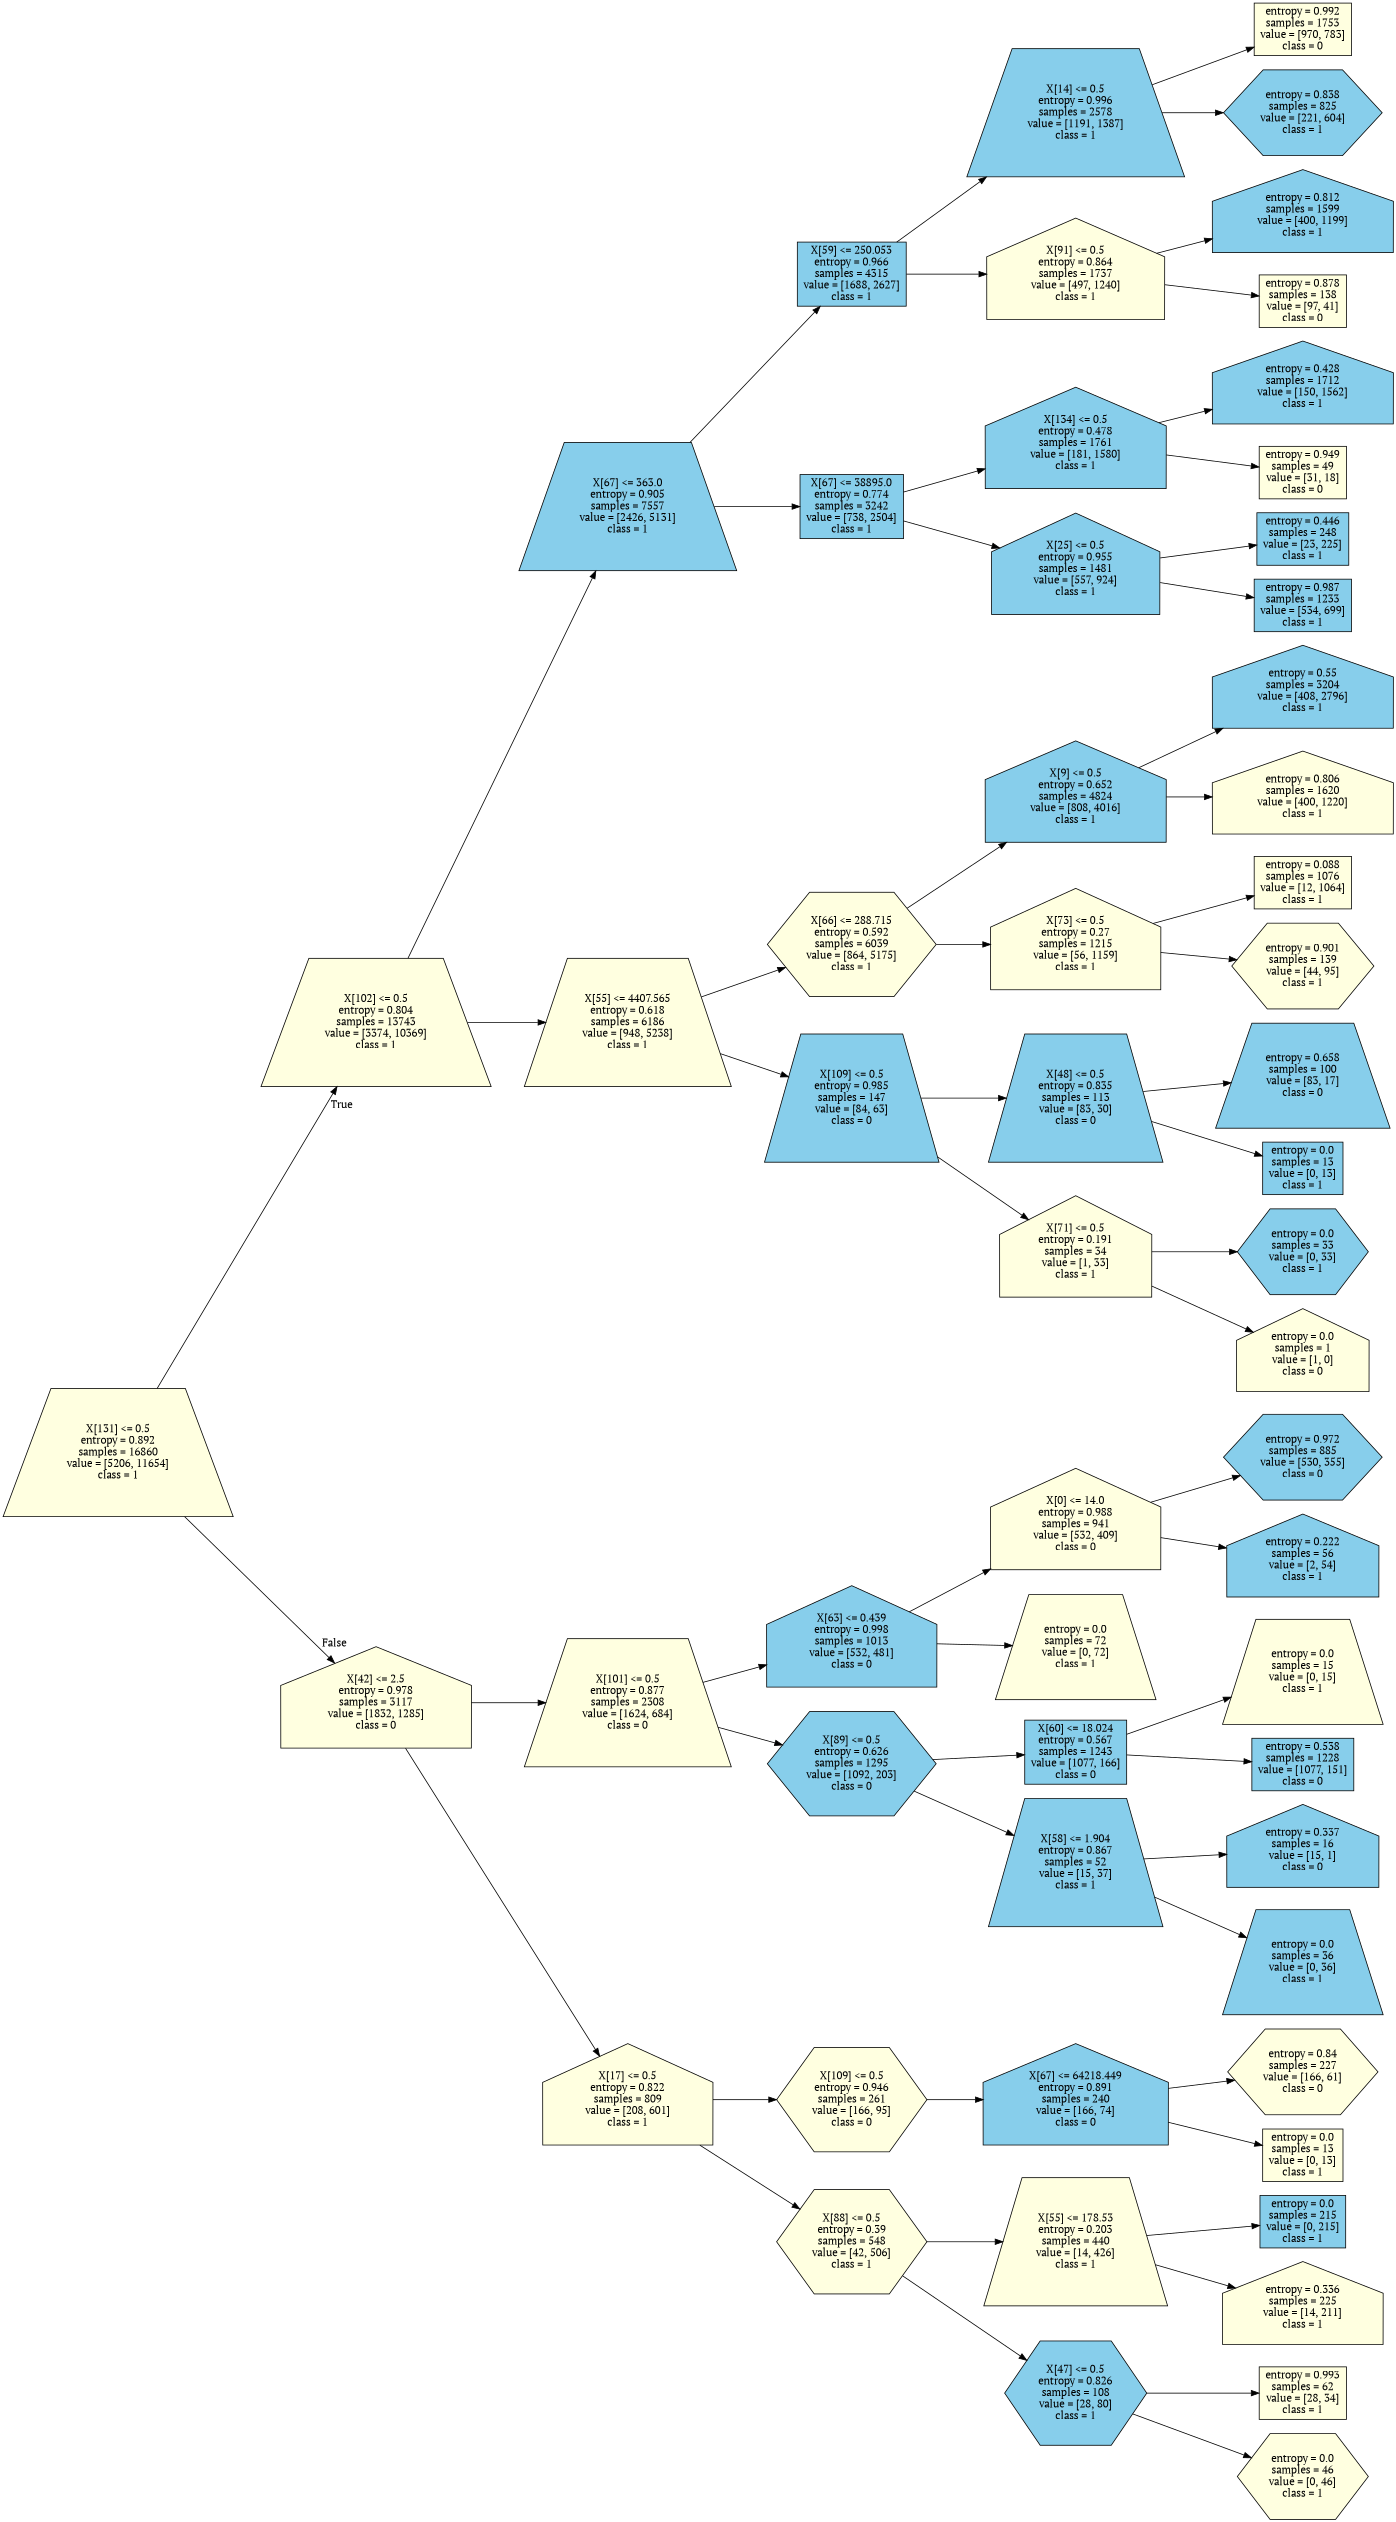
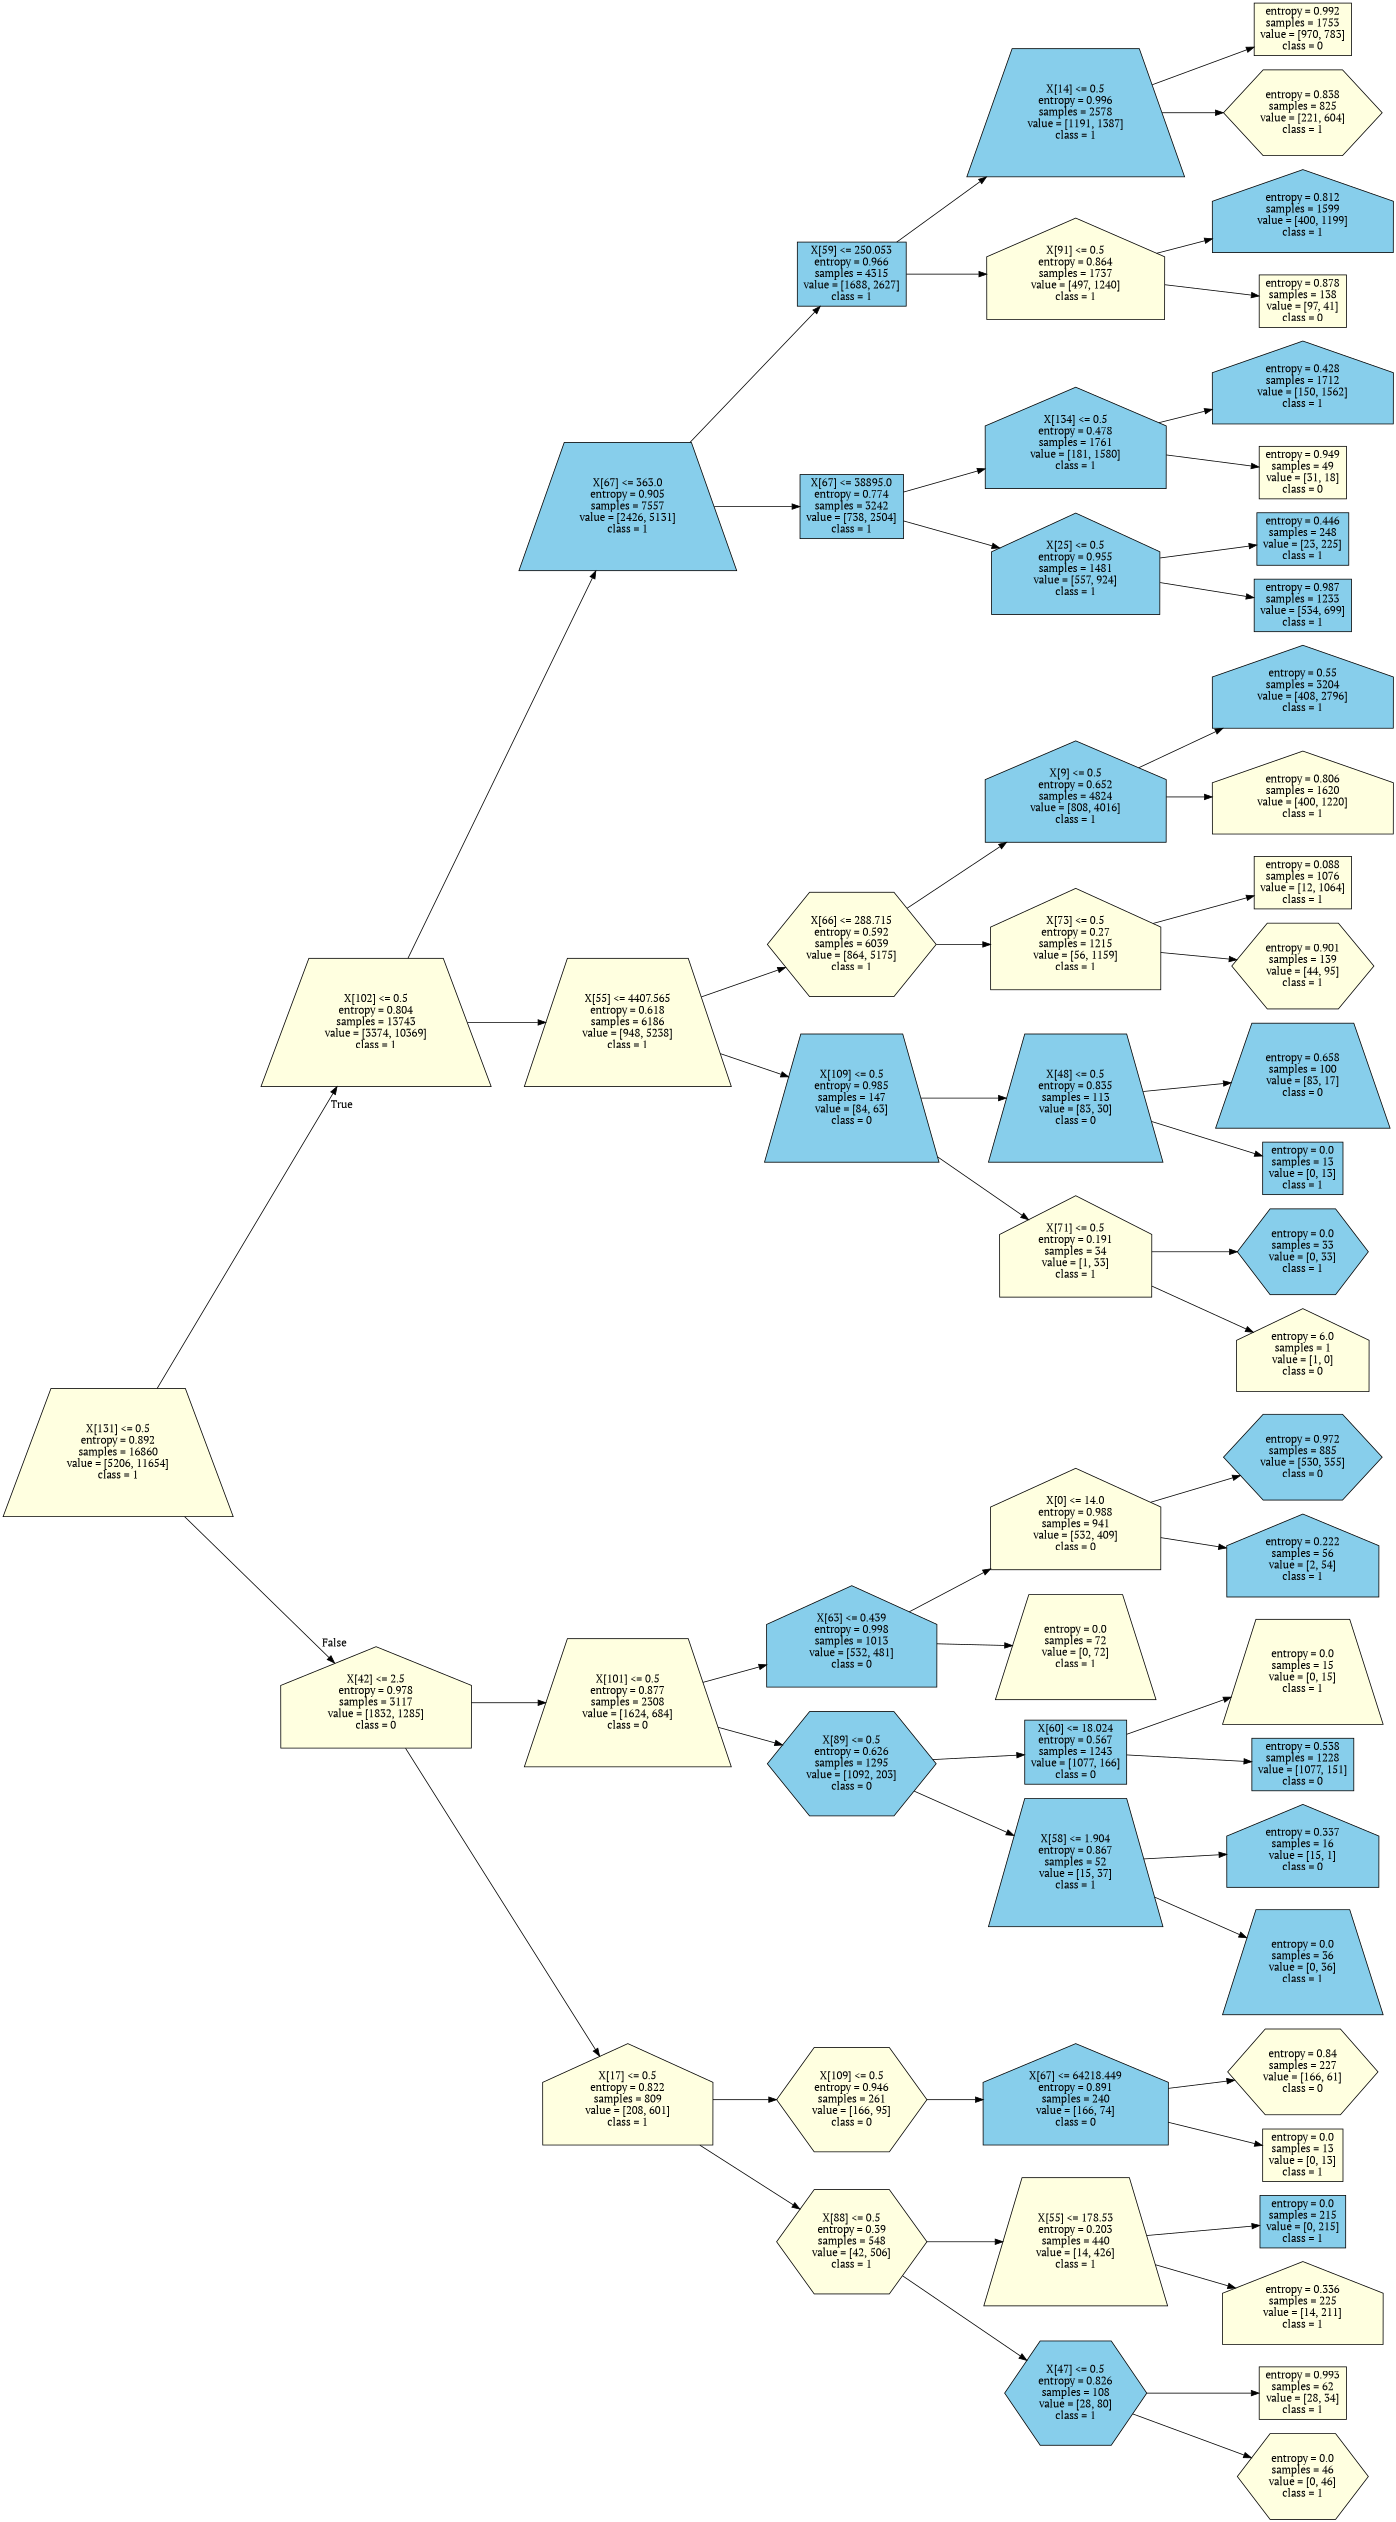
node "entropy = 0.838 samples = 825 value = [221, 604] class = 1": fillcolor skyblue -> lightyellow
node "entropy = 0.0 samples = 1 value = [1, 0] class = 0": label "entropy = 0.0 samples = 1 value = [1, 0] class = 0" -> "entropy = 6.0 samples = 1 value = [1, 0] class = 0"
